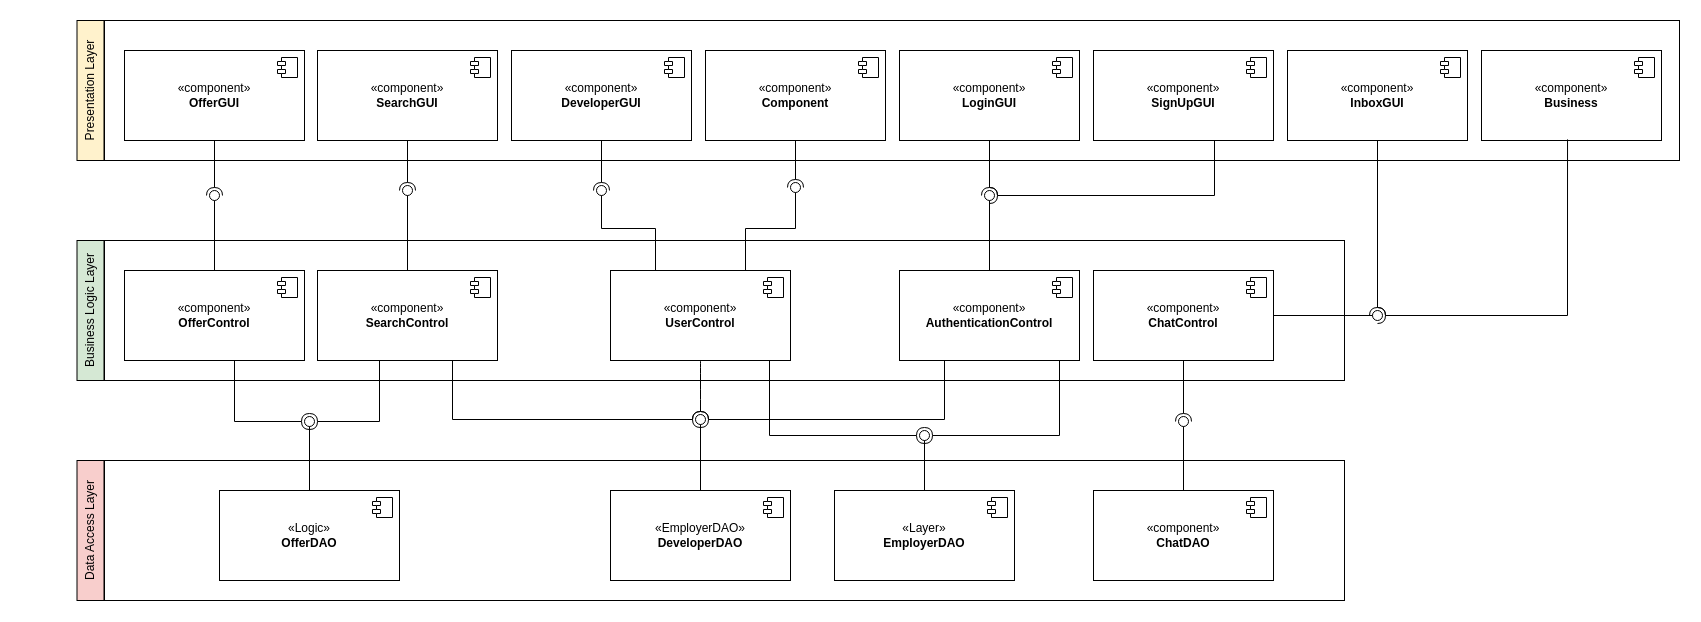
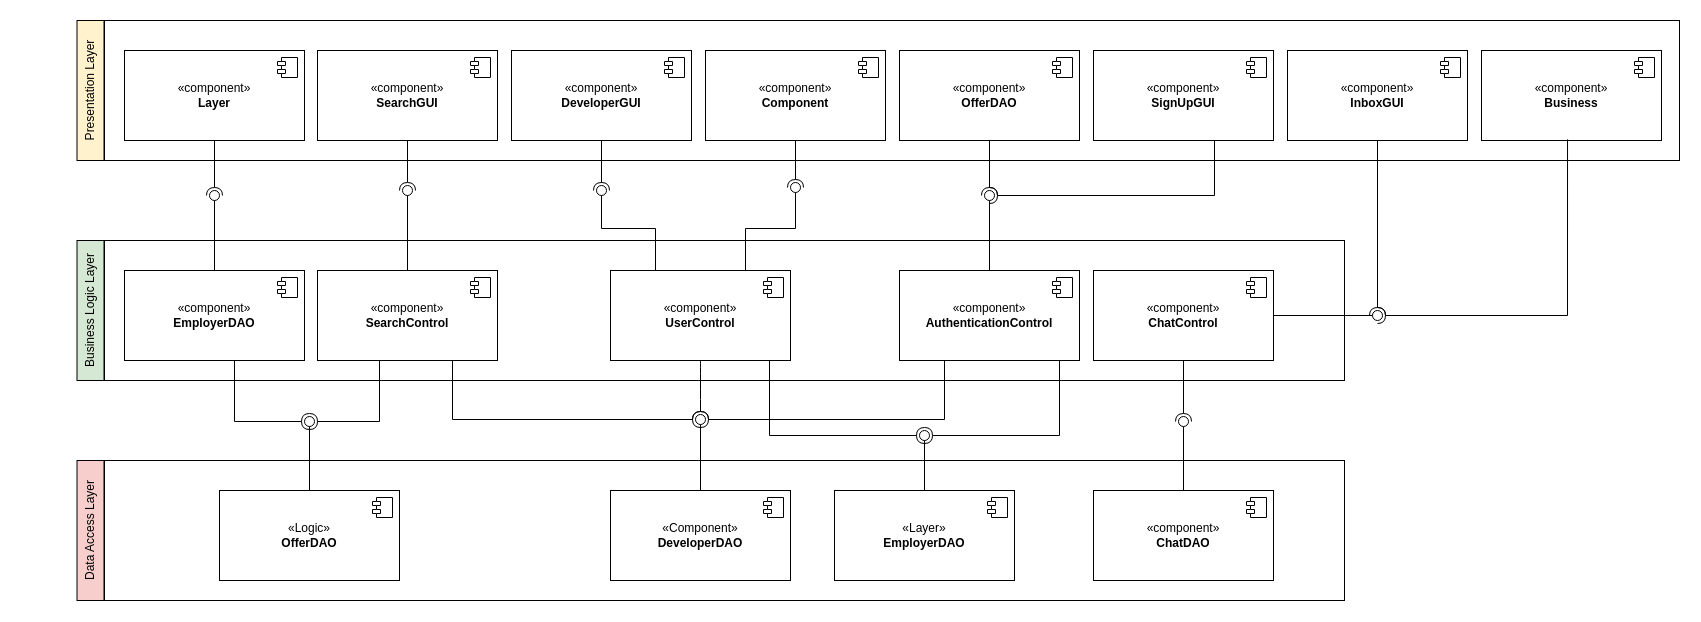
node "«component» OfferGUI": label "«component» OfferGUI" -> "«component» Layer"
node "«component» LoginGUI": label "«component» LoginGUI" -> "«component» OfferDAO"
node "«component» OfferControl": label "«component» OfferControl" -> "«component» EmployerDAO"
node "«EmployerDAO» DeveloperDAO": label "«EmployerDAO» DeveloperDAO" -> "«Component» DeveloperDAO"
